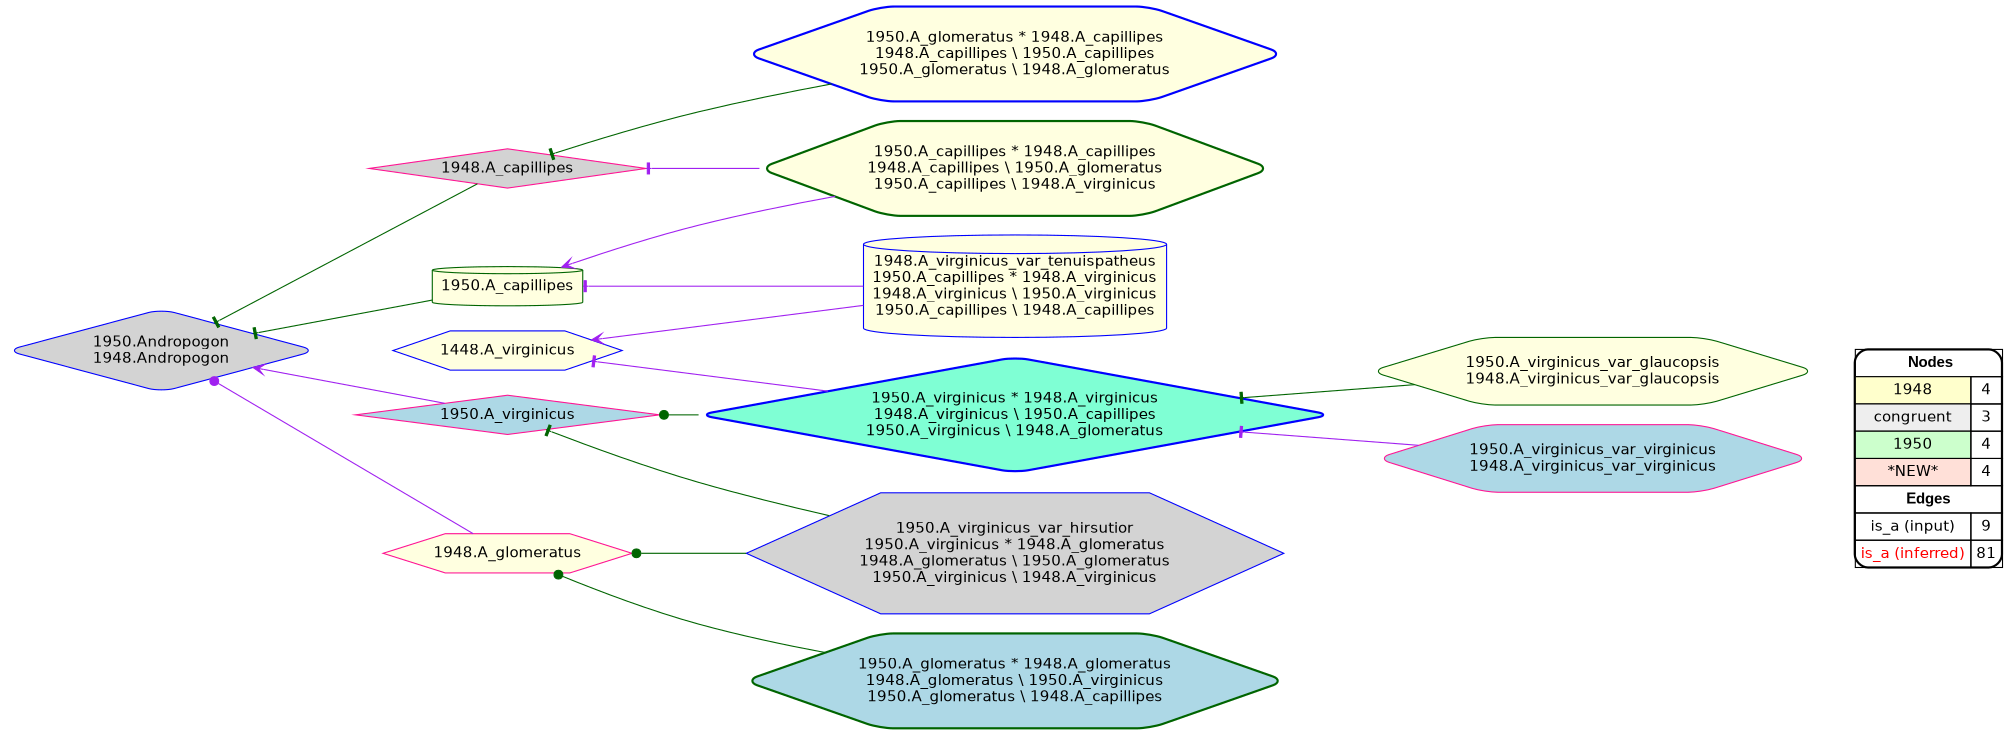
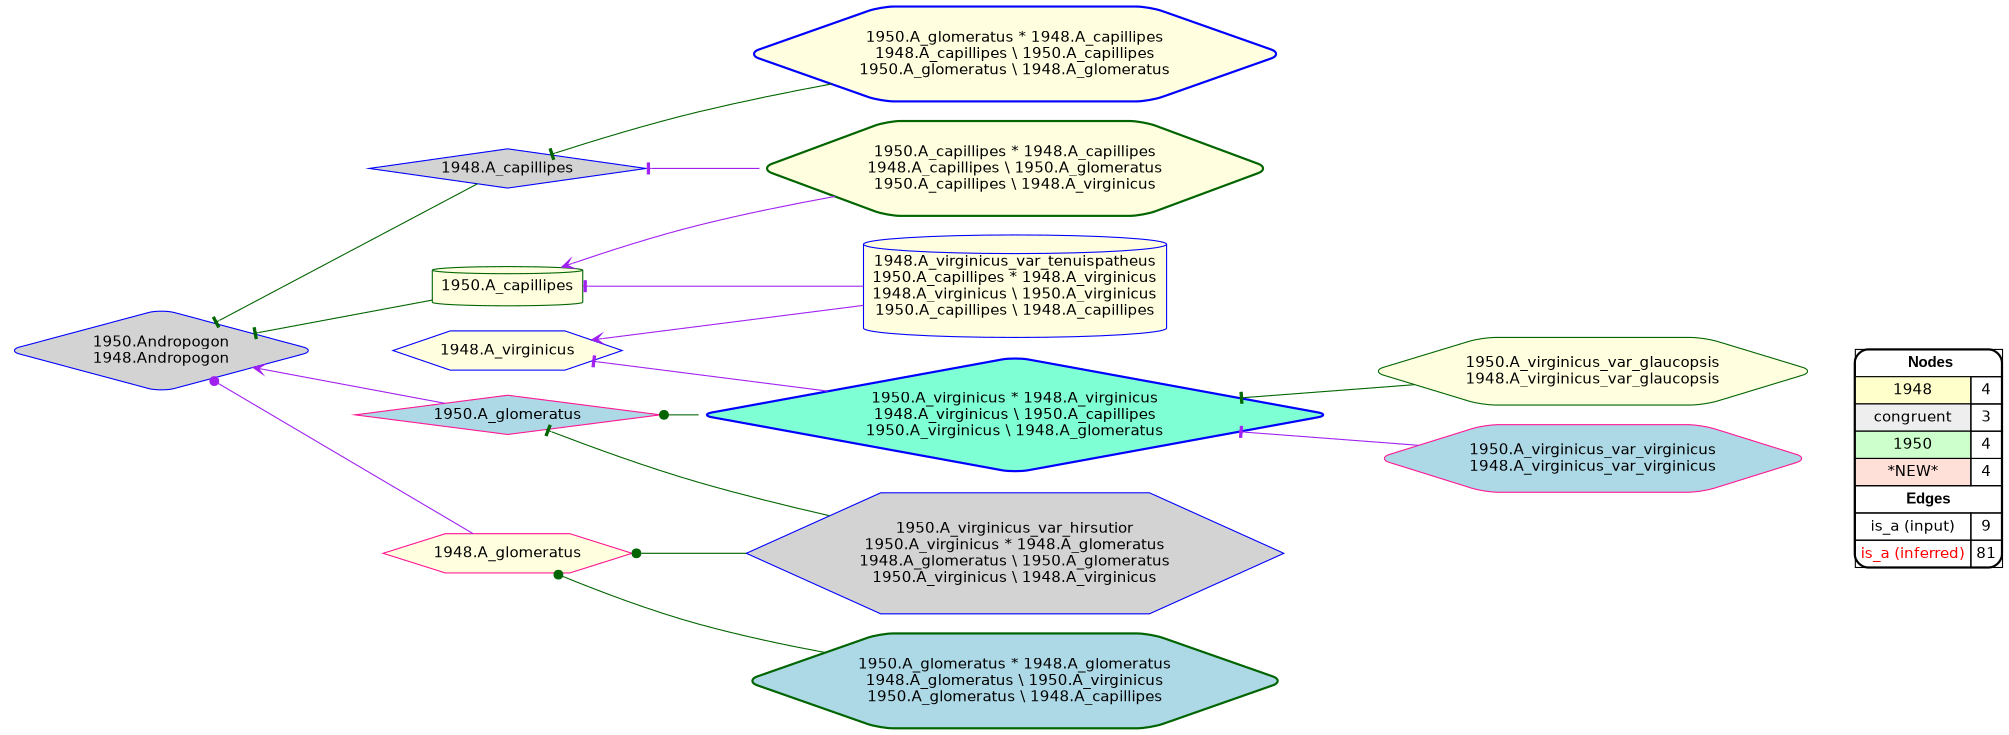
node "1948.A_capillipes": color deeppink -> blue
node "1448.A_virginicus": label "1448.A_virginicus" -> "1948.A_virginicus"
node "1950.A_virginicus": label "1950.A_virginicus" -> "1950.A_glomeratus"
